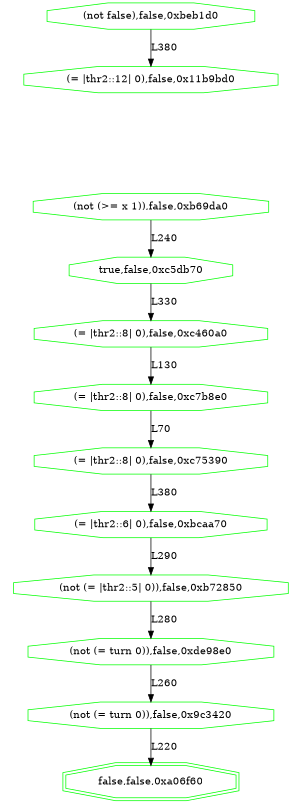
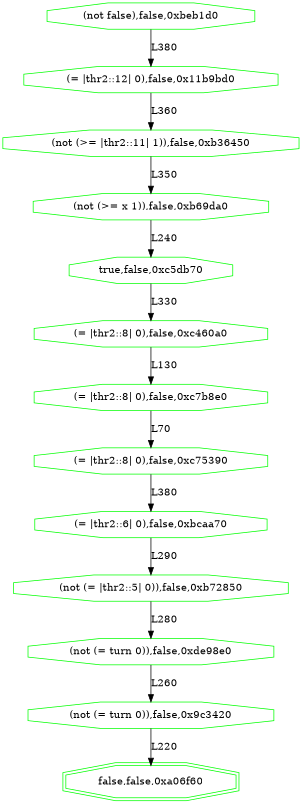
node "(not (>= |thr2::11| 1)),false,0xb36450": added
